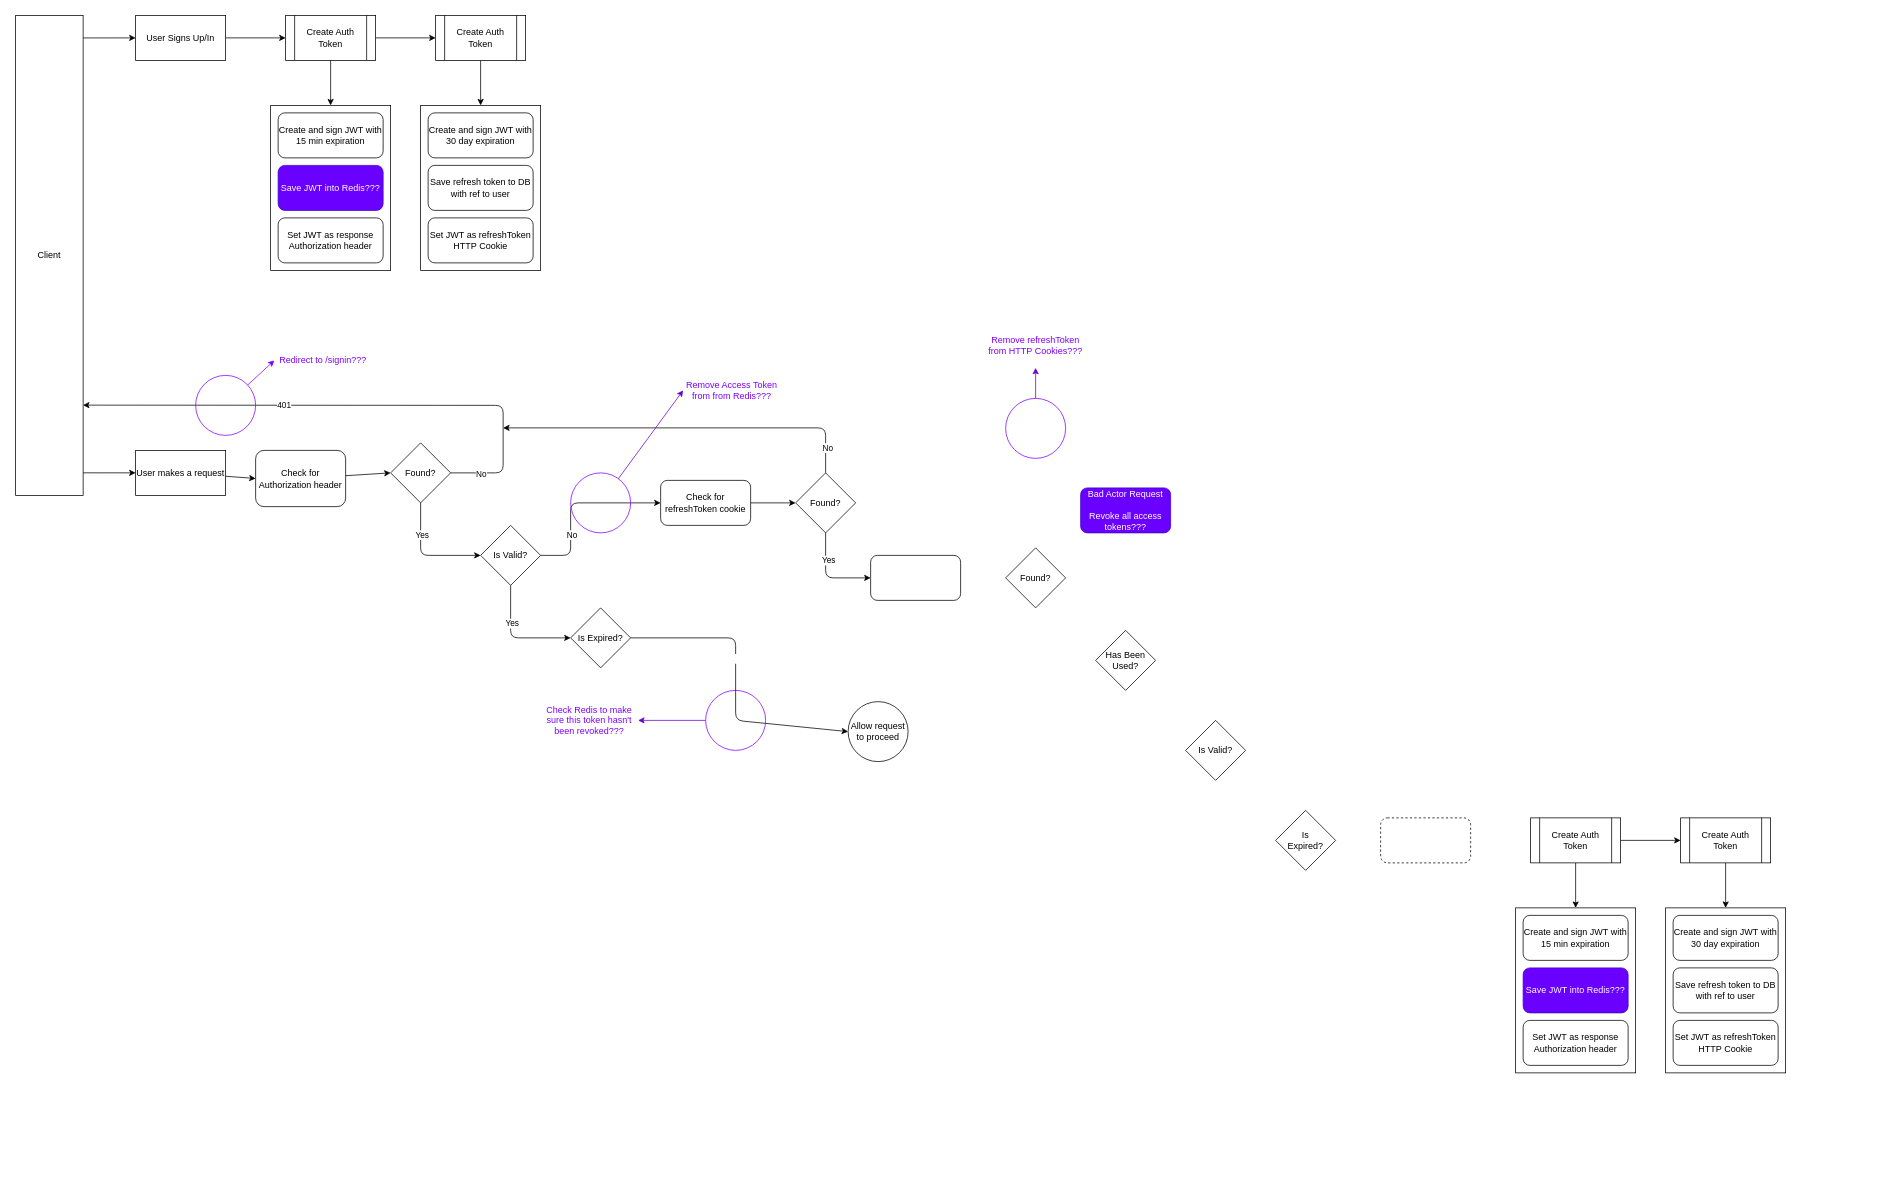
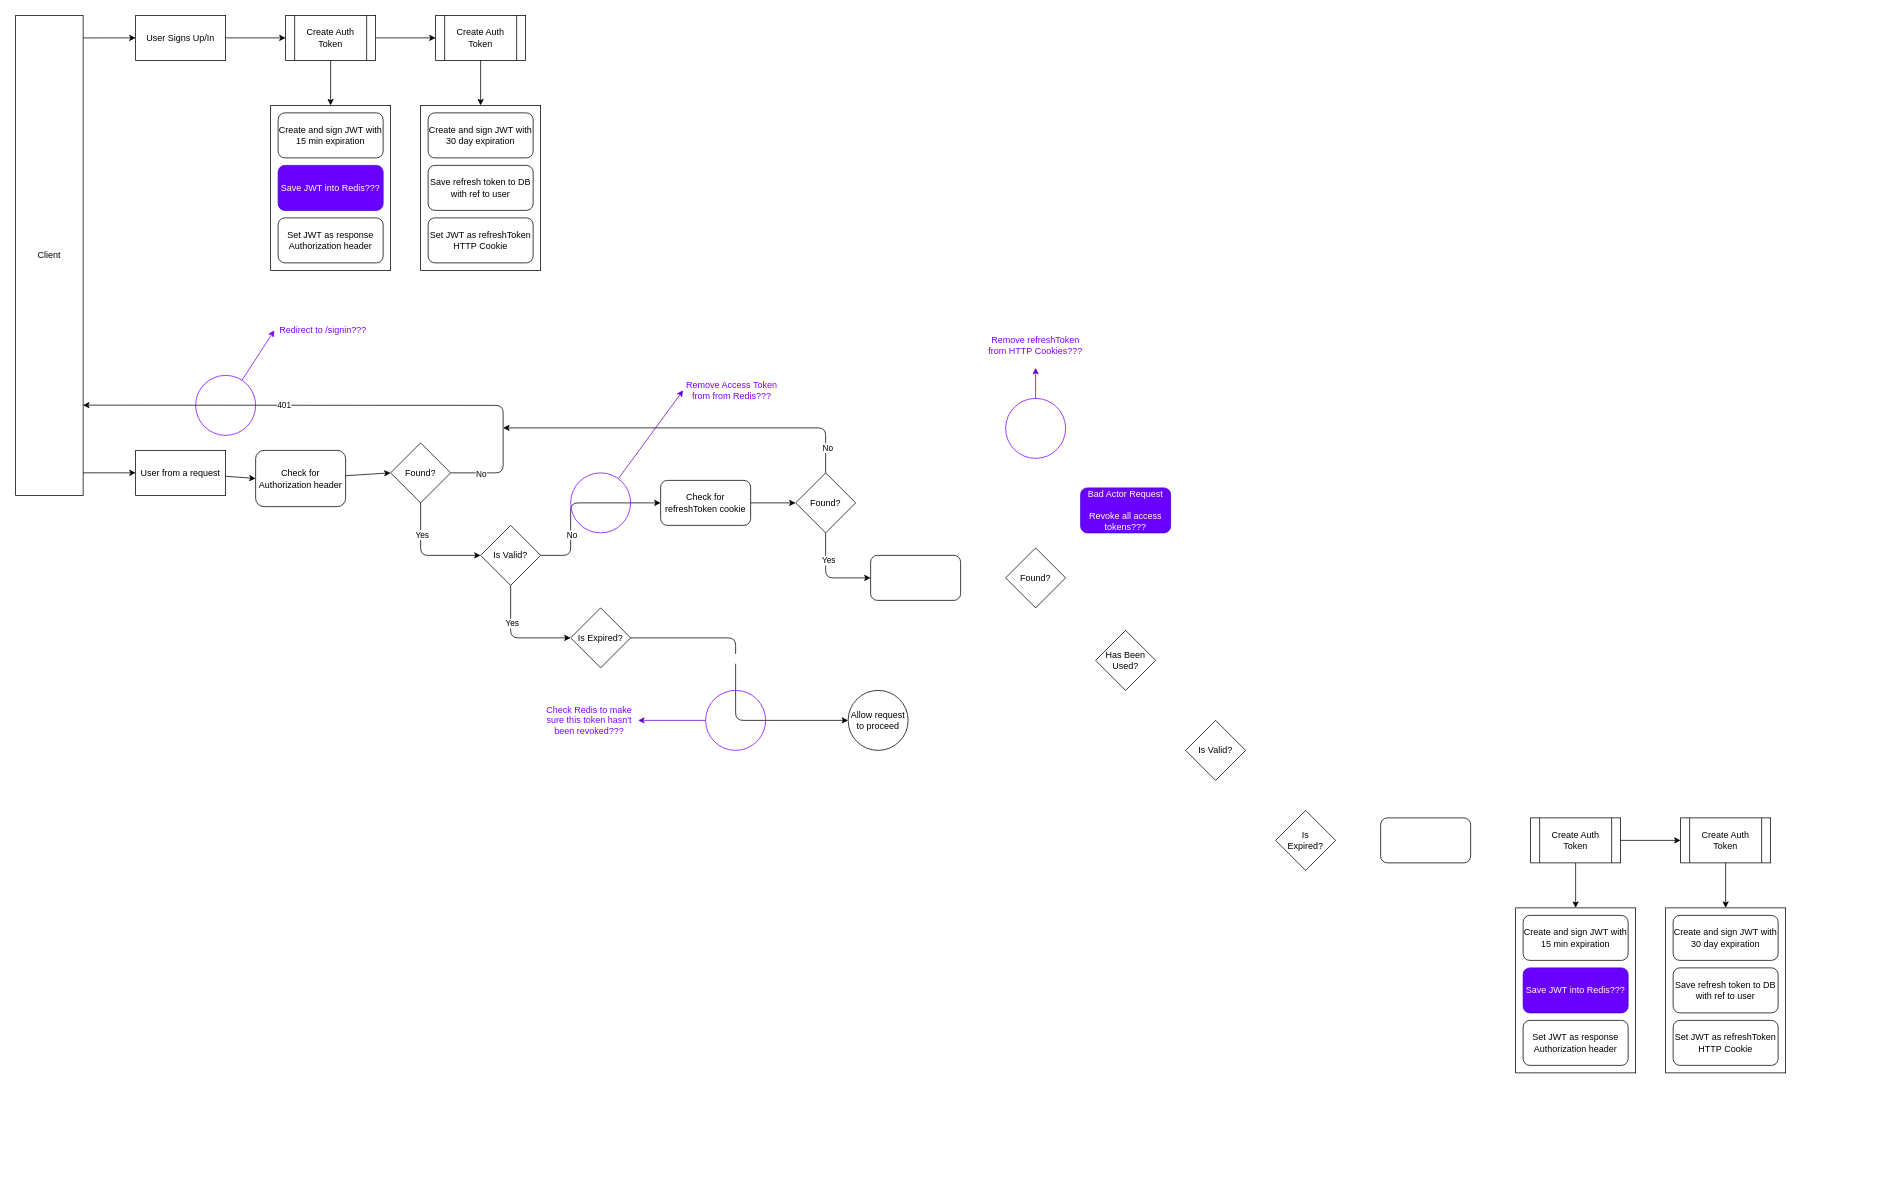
node "Redirect to /signin???": moved (323, 360) -> (323, 330)
node "User makes a request": label "User makes a request" -> "User from a request"
node "Allow request to proceed": moved (878, 732) -> (878, 720)
node "Get User ID from refreshToken payload": style dashed -> solid
